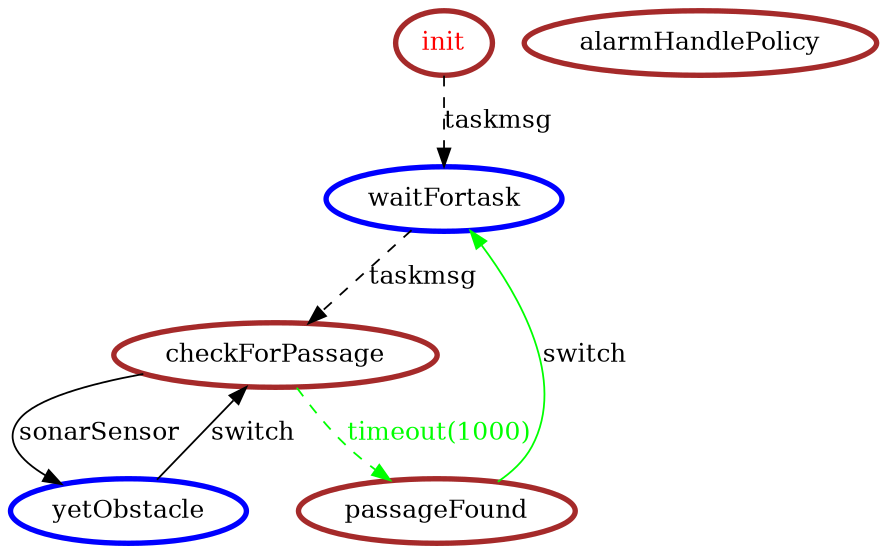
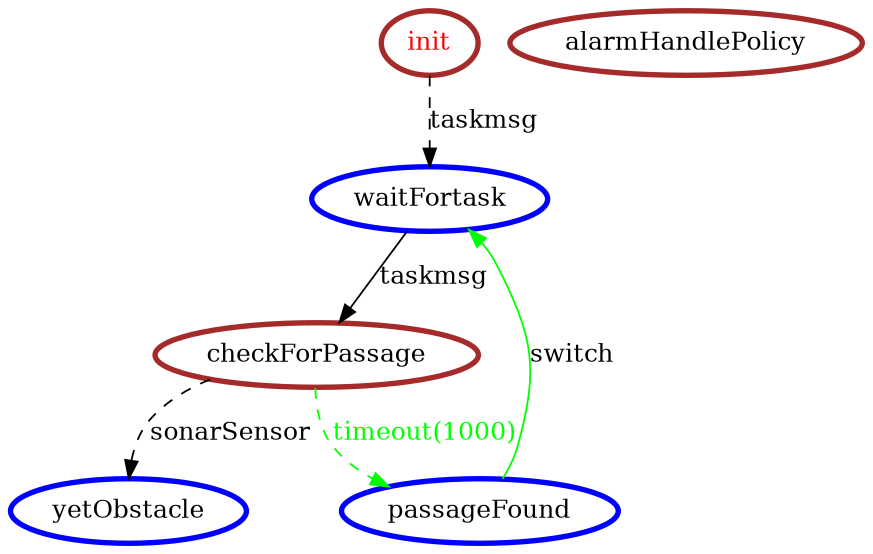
edge "waitFortask" -> "checkForPassage": style dashed -> solid
edge "checkForPassage" -> "yetObstacle": style solid -> dashed
edge "yetObstacle" -> "checkForPassage": removed, label "switch"
node "passageFound": color brown -> blue
